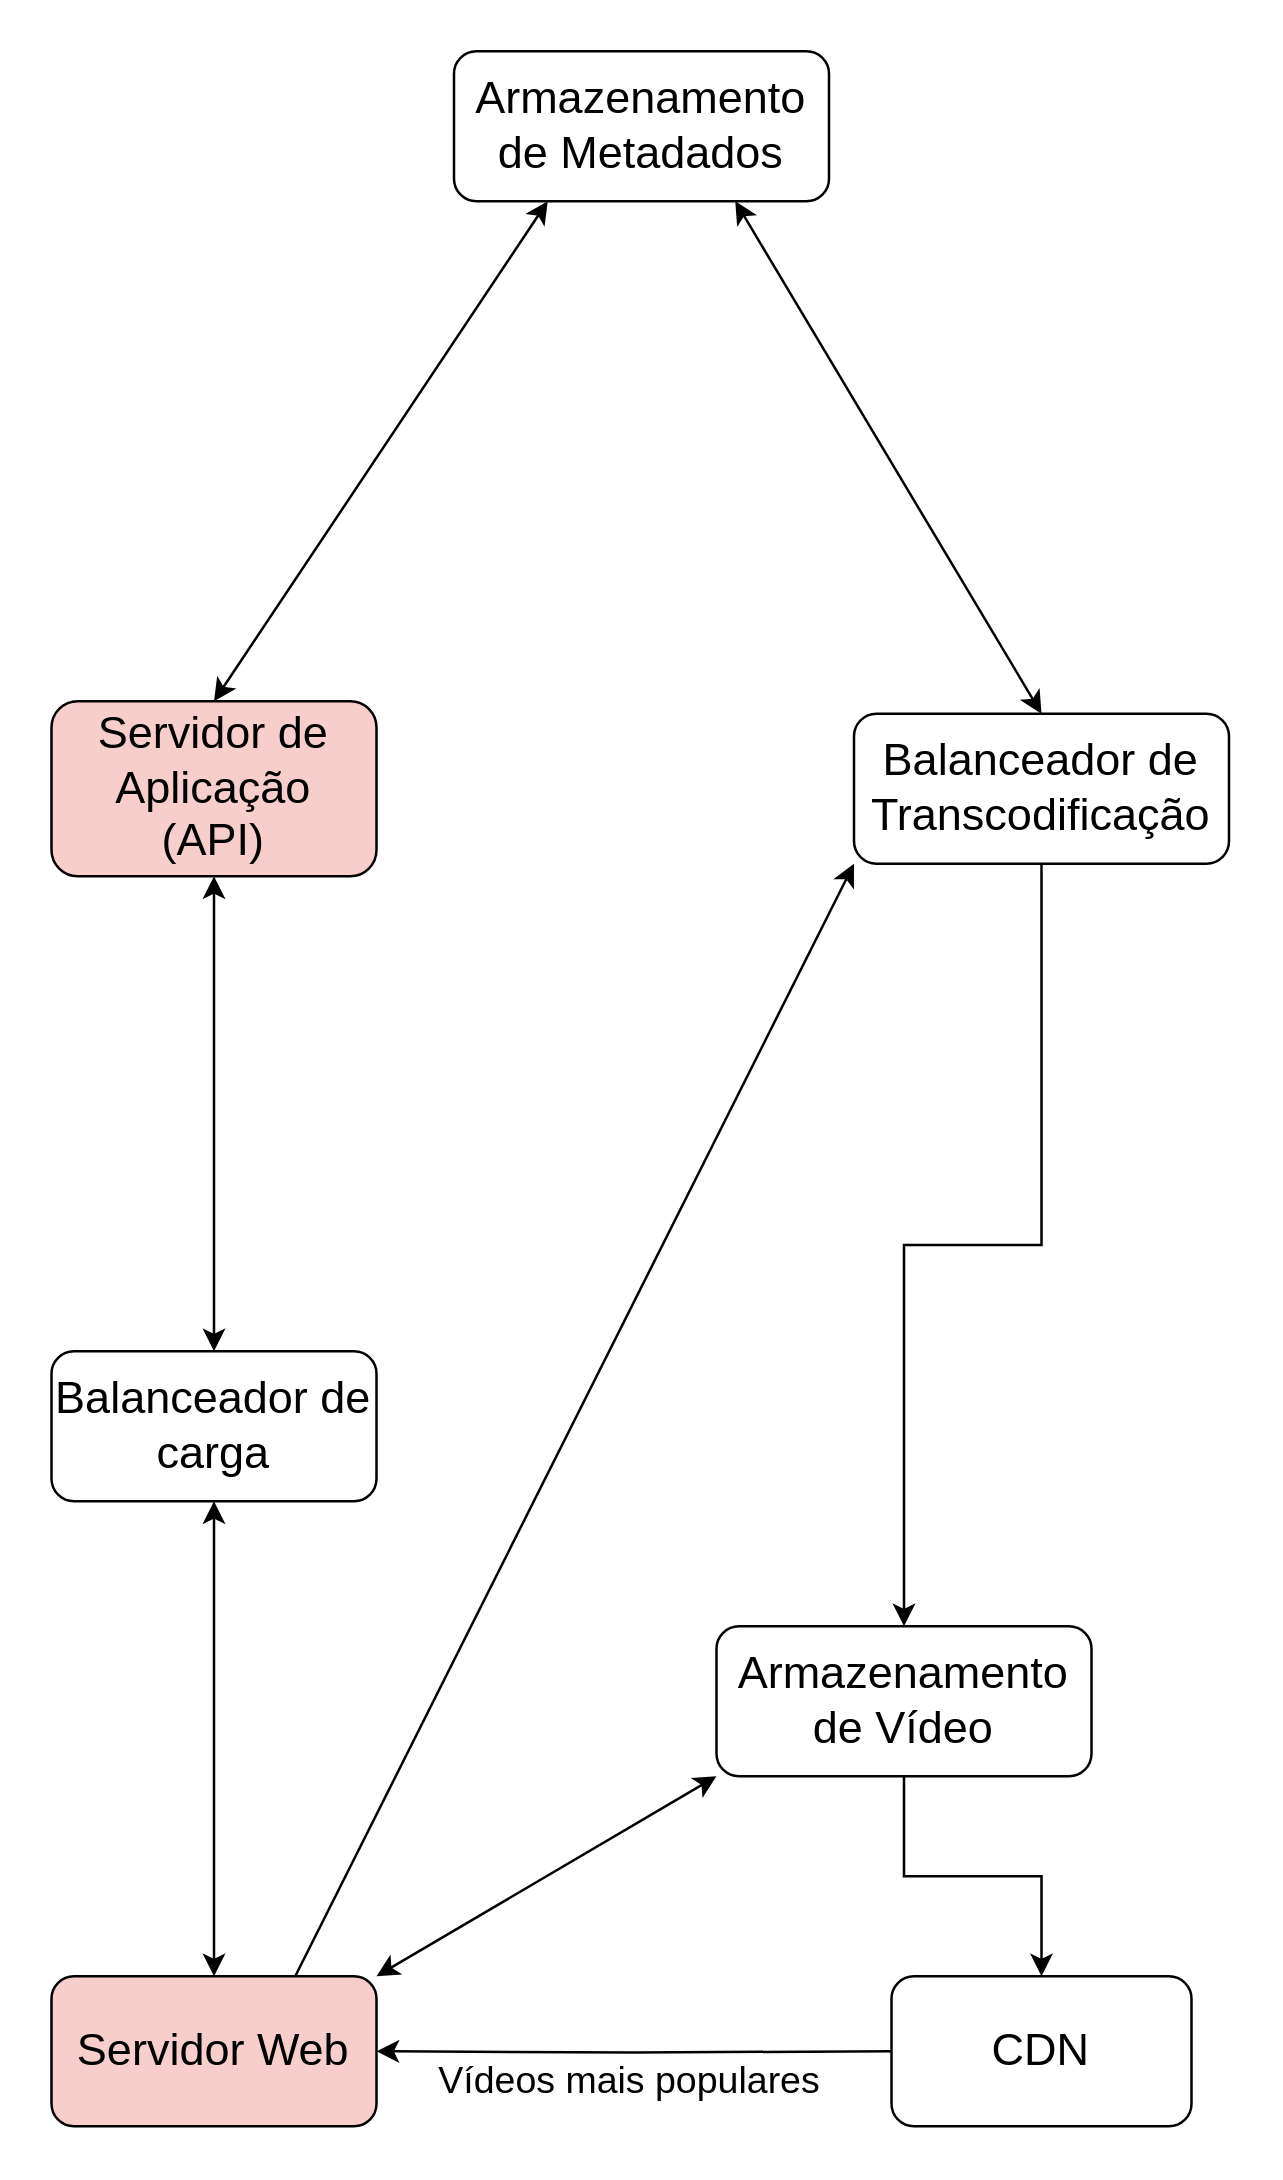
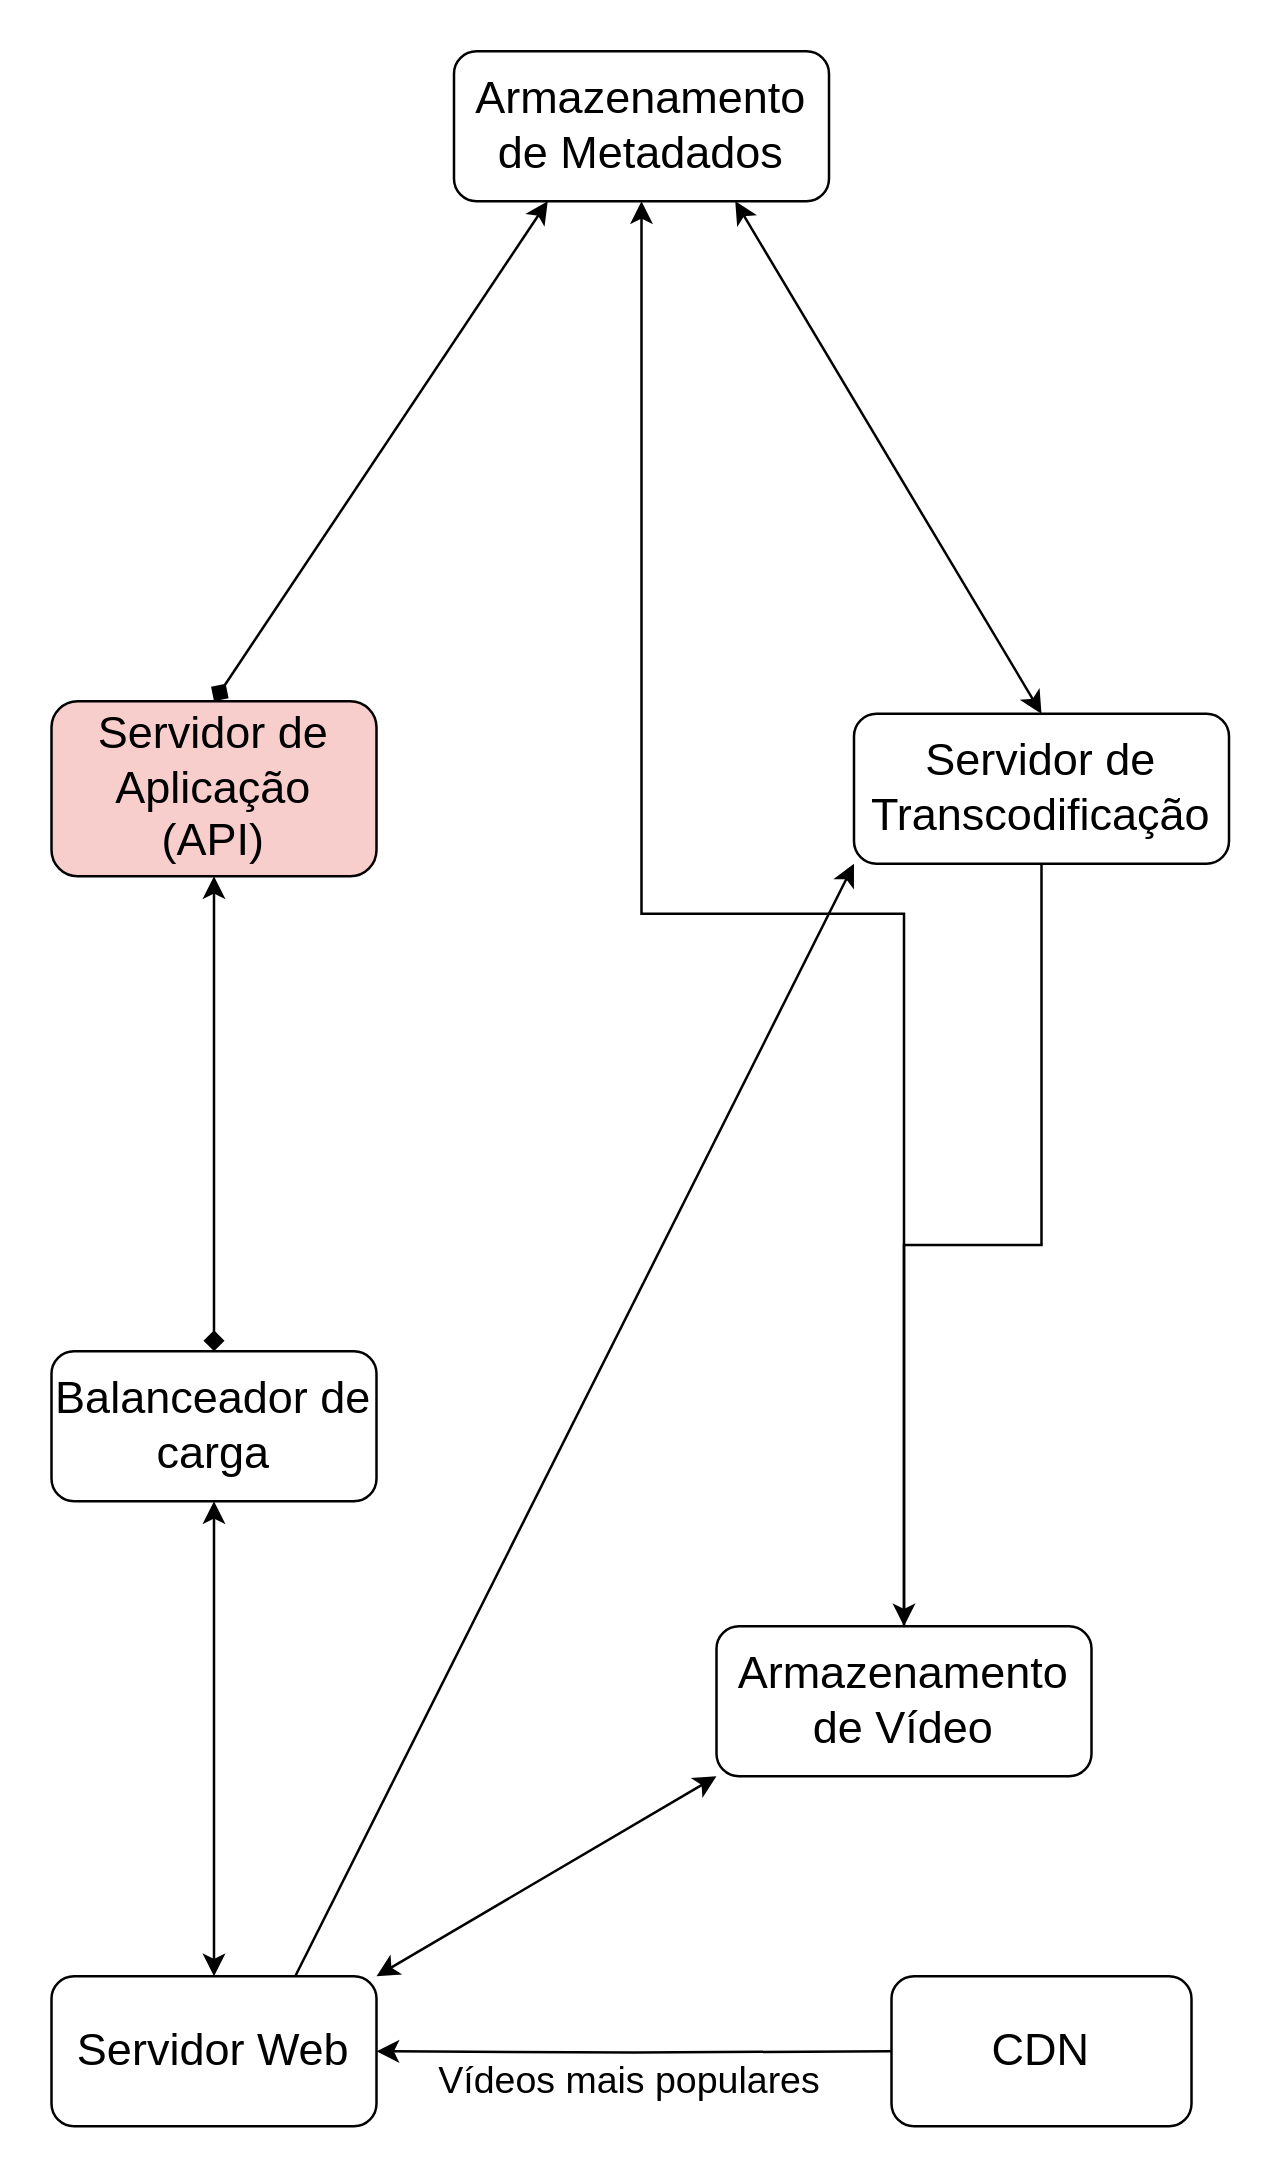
edge "Armazenamento de Metadados" -- "Servidor de Aplicação (API)": arrowhead classic -> diamond
node "Balanceador de Transcodificação": label "Balanceador de Transcodificação" -> "Servidor de Transcodificação"
edge "Servidor de Aplicação (API)" -- "Balanceador de carga": arrowhead classic -> diamond
edge "Armazenamento de Vídeo" -> "CDN": now "Armazenamento de Vídeo" -> "Armazenamento de Metadados"
node "Servidor Web": fillcolor #f8cecc -> #ffffff
